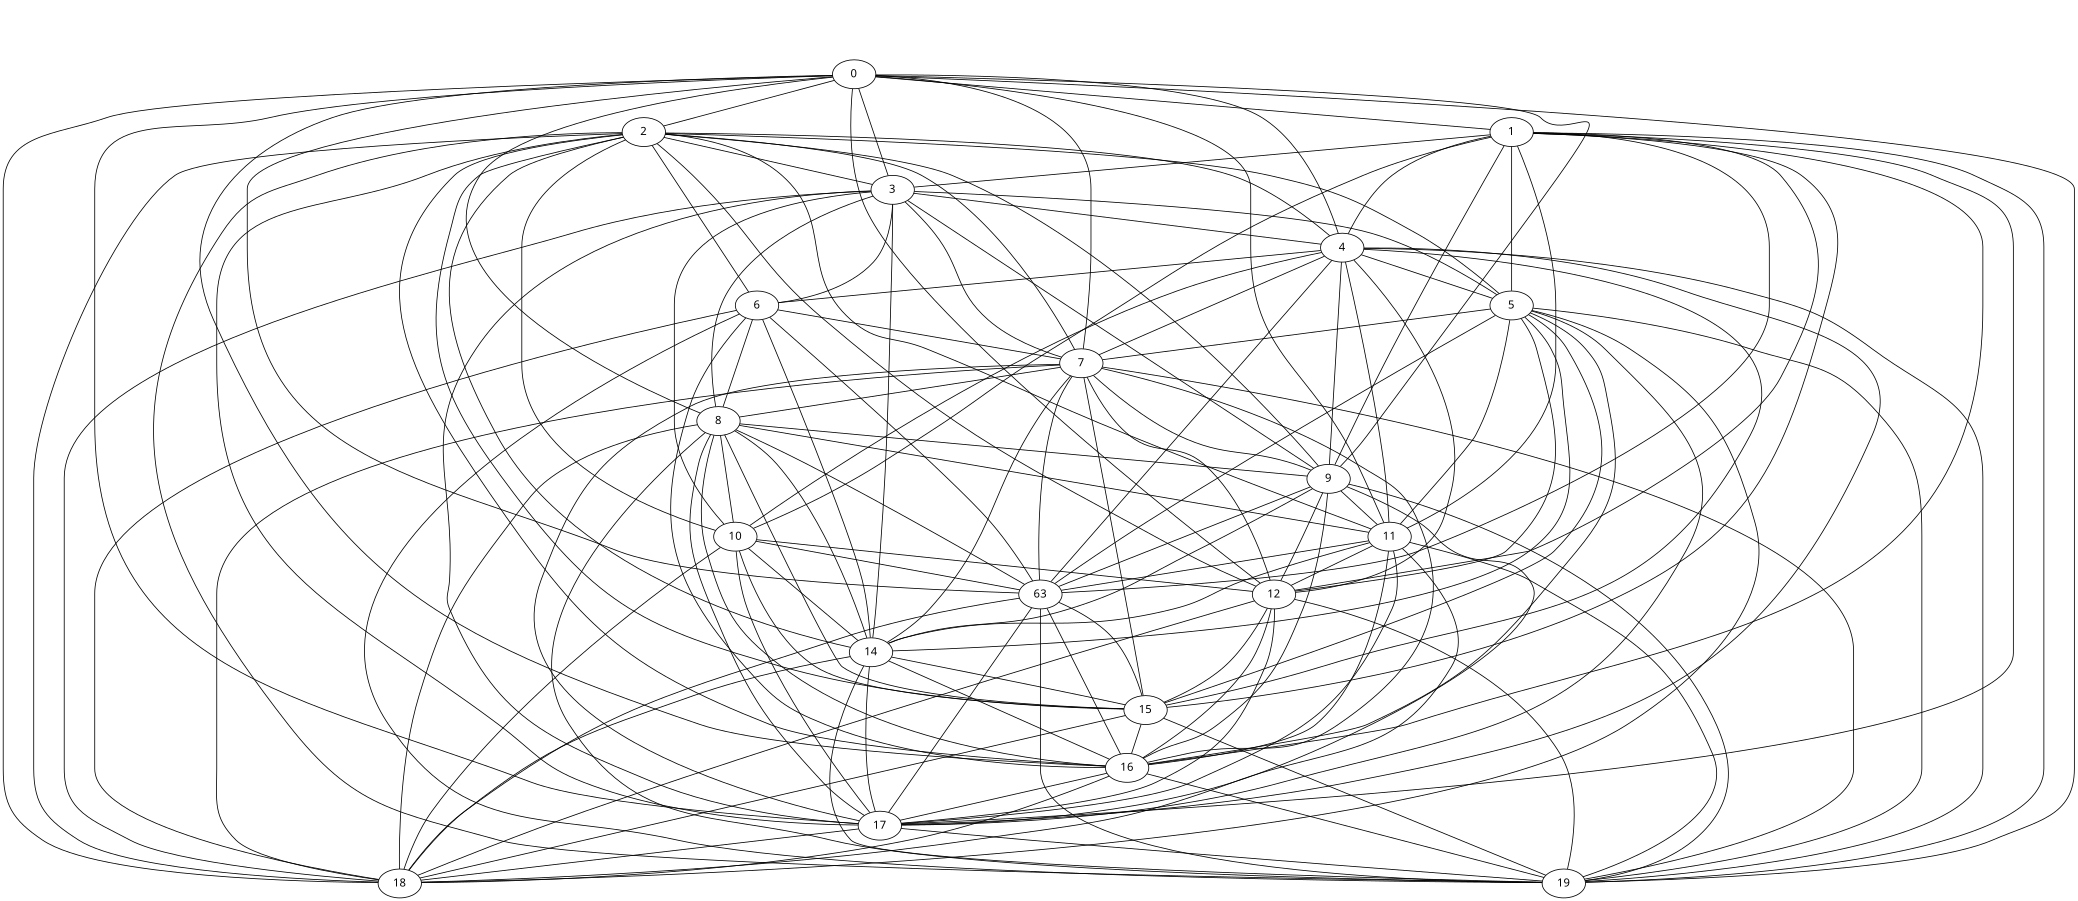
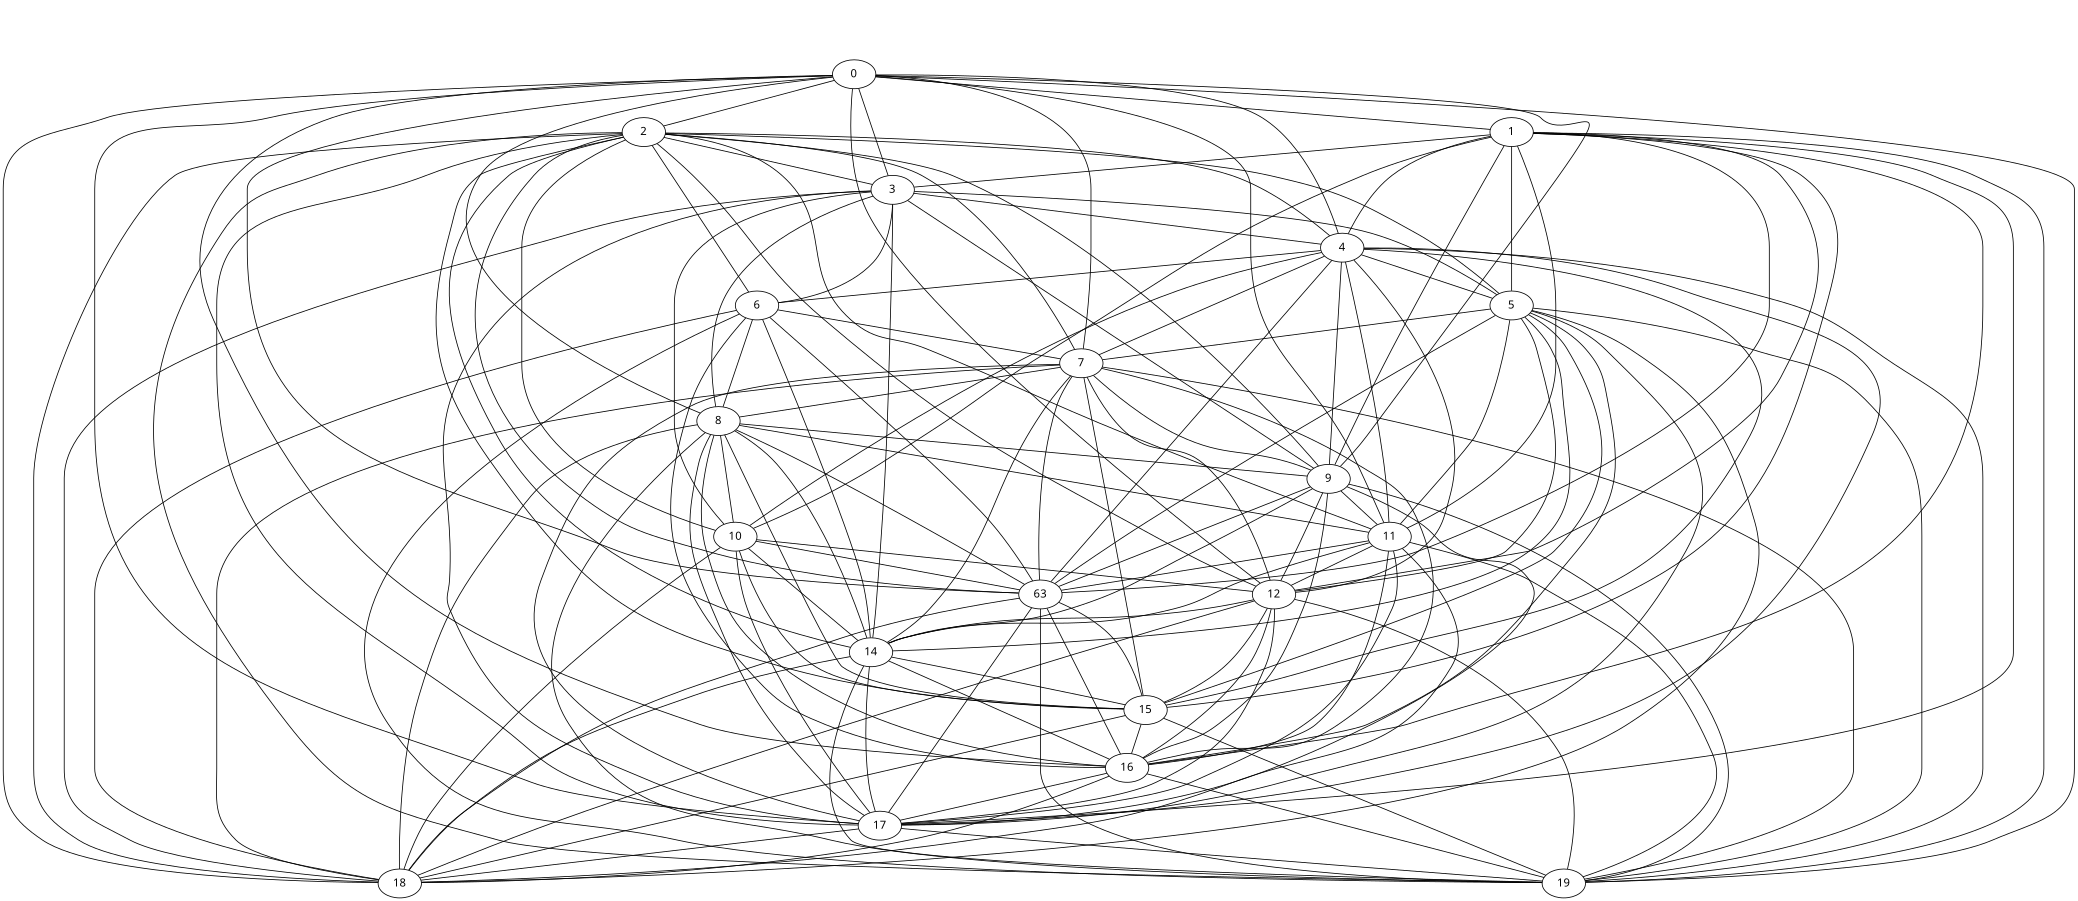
edge "3" -- "7": removed
edge "2" -- "16": now "2" -- "63"
edge "12" -- "14": added
